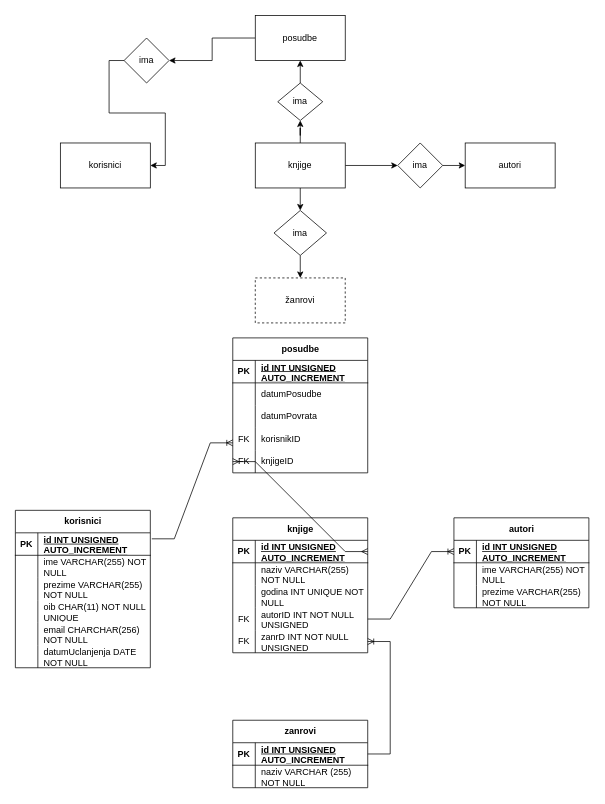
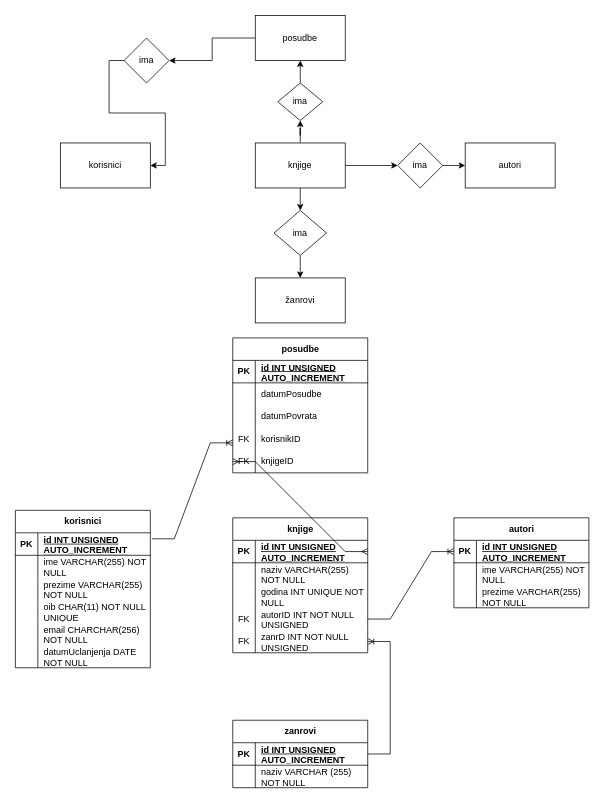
node "žanrovi": style dashed -> solid
